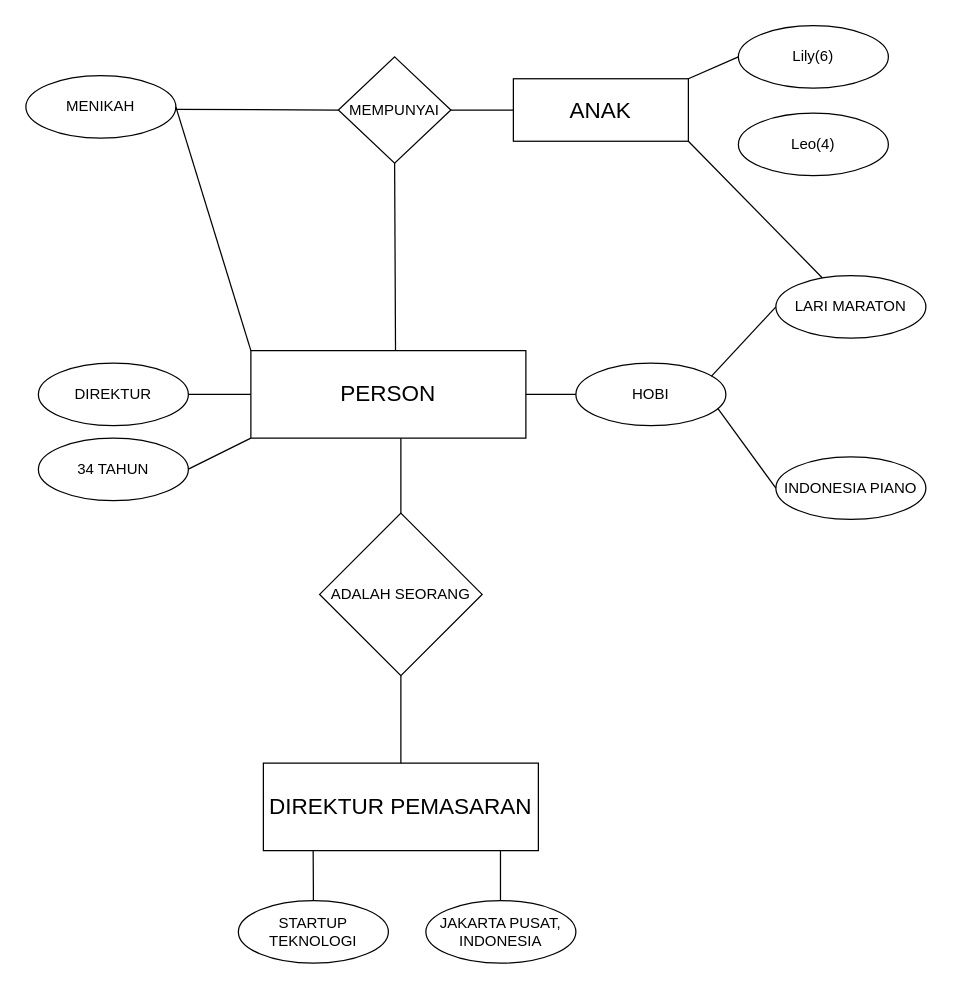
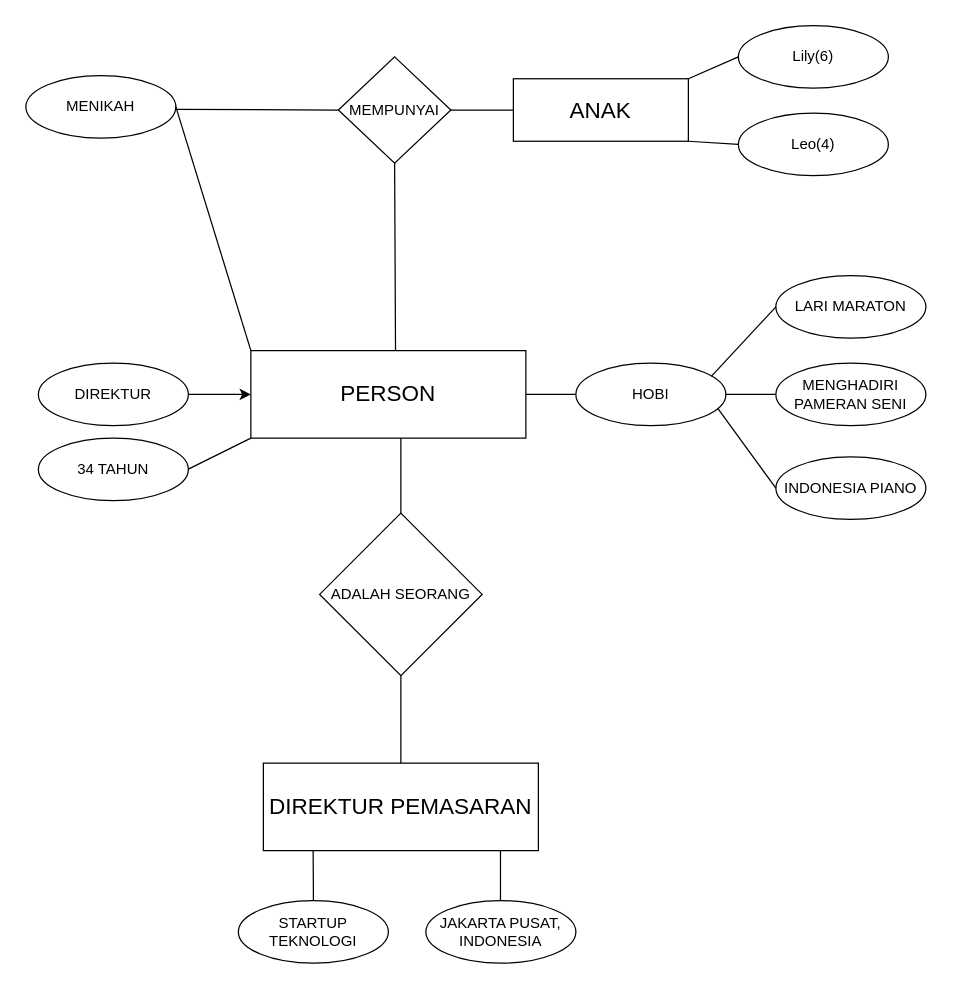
edge "ANAK" -- "LARI MARATON": now "ANAK" -- "Leo(4)"
edge "DIREKTUR" -- "PERSON": arrowhead none -> classic
edge "HOBI" -- "MENGHADIRI PAMERAN SENI": added
node "MENGHADIRI PAMERAN SENI": added
